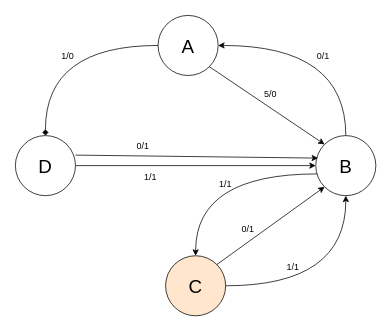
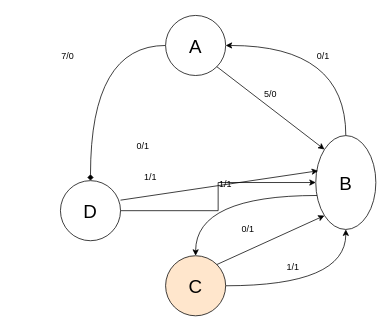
node "A": moved (188, 45) -> (195, 45)
node "1/0": label "1/0" -> "7/0"
node "D": moved (45, 165) -> (90, 210)
node "B": size 60x60 -> 60x94
